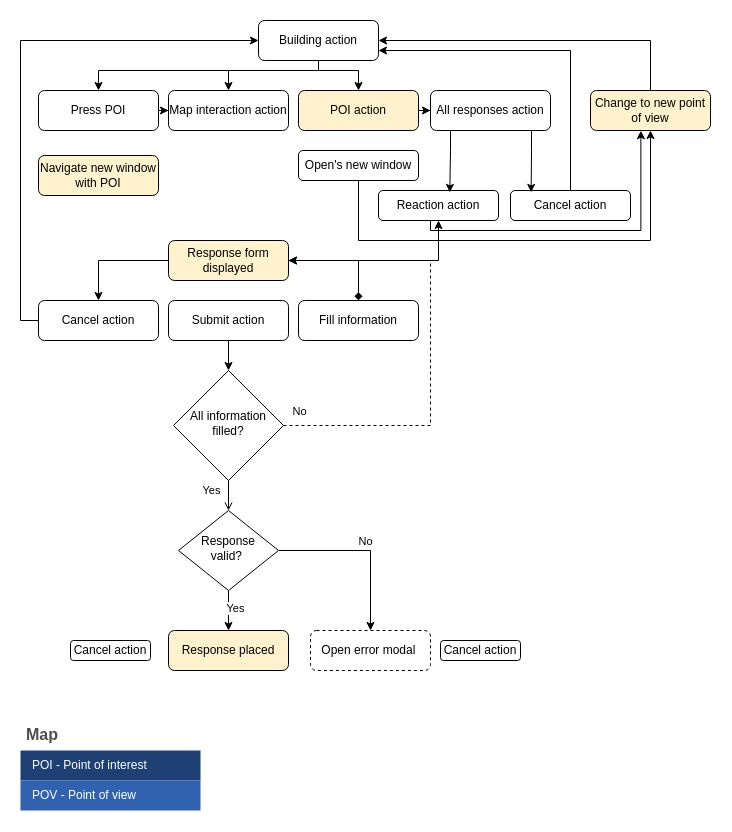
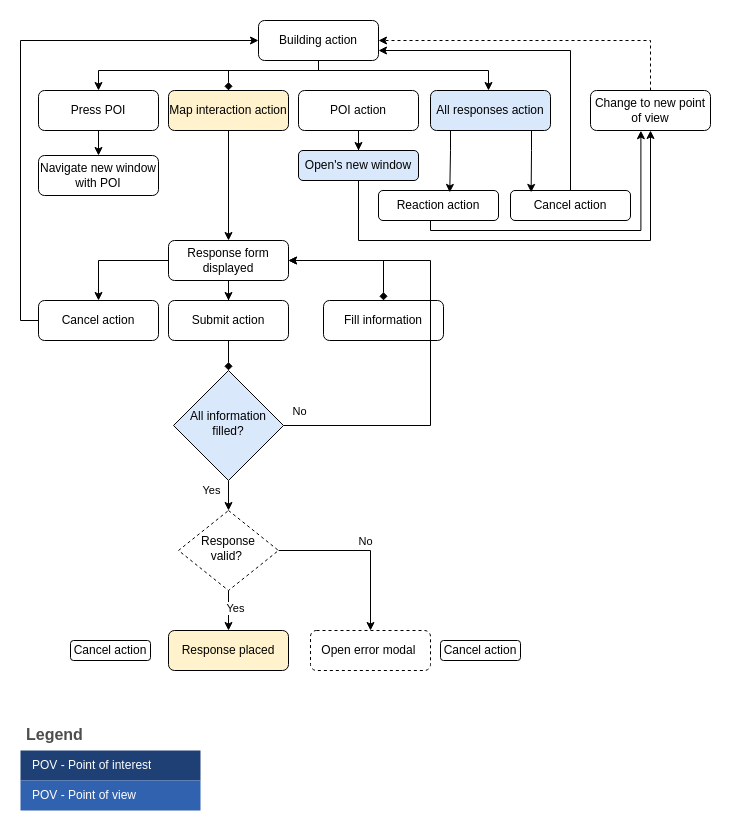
edge "Change to new point of view" -> "Building action": style solid -> dashed
edge "Building action" -> "All responses action": added
edge "Building action" -> "POI action": removed
edge "Building action" -> "Map interaction action": arrowhead classic -> diamond
edge "Press POI" -> "Map interaction action": now "Press POI" -> "Navigate new window with POI"
node "Map interaction action": fillcolor #ffffff -> #fff2cc
node "POI action": fillcolor #fff2cc -> #ffffff
edge "POI action" -> "All responses action": now "POI action" -> "Open's new window"
node "All responses action": fillcolor #ffffff -> #dae8fc
node "Change to new point of view": fillcolor #fff2cc -> #ffffff
node "Open's new window": fillcolor #ffffff -> #dae8fc
node "Navigate new window with POI": fillcolor #fff2cc -> #ffffff
edge "Map interaction action" -> "Response form displayed": added
edge "Response form displayed" -> "Reaction action": now "Response form displayed" -> "Submit action"
node "Response form displayed": fillcolor #fff2cc -> #ffffff
node "Fill information": moved (359, 321) -> (384, 321)
edge "Submit action" -> "All information filled?": arrowhead classic -> diamond
edge "All information filled?" -> "Response form displayed": style dashed -> solid
node "All information filled?": fillcolor #ffffff -> #dae8fc
edge "All information filled?" -> "Response valid?": arrowhead open -> classic
node "Response valid?": style solid -> dashed
node "Map": label "Map" -> "Legend"
node "POI - Point of interest": label "POI - Point of interest" -> "POV - Point of interest"
